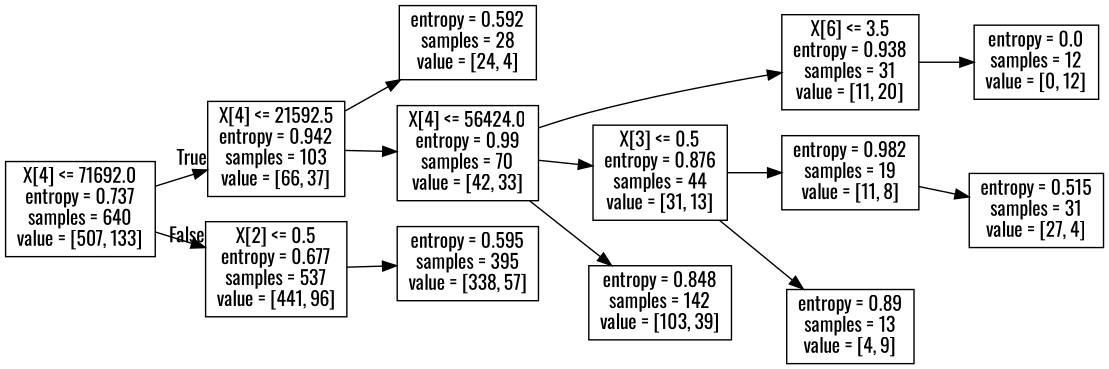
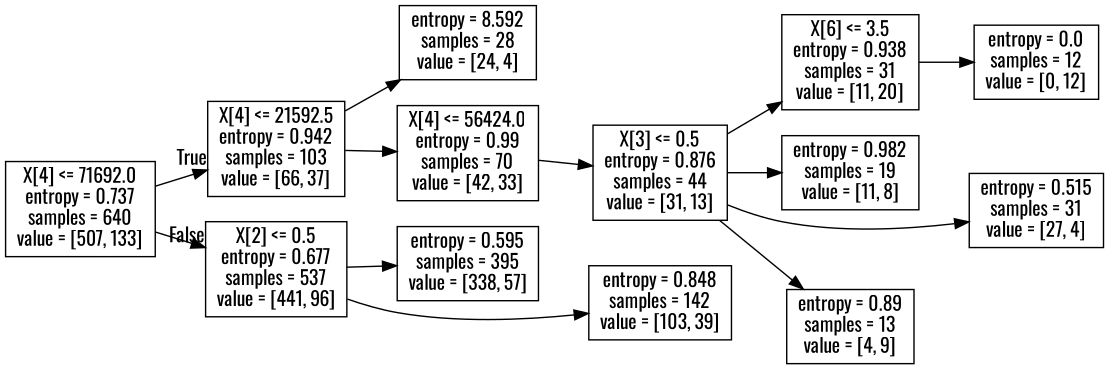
node "entropy = 0.592 samples = 28 value = [24, 4]": label "entropy = 0.592 samples = 28 value = [24, 4]" -> "entropy = 8.592 samples = 28 value = [24, 4]"
edge "X[4] <= 56424.0 entropy = 0.99 samples = 70 value = [42, 33]" -> "X[6] <= 3.5 entropy = 0.938 samples = 31 value = [11, 20]": now "X[3] <= 0.5 entropy = 0.876 samples = 44 value = [31, 13]" -> "X[6] <= 3.5 entropy = 0.938 samples = 31 value = [11, 20]"
edge "entropy = 0.982 samples = 19 value = [11, 8]" -> "entropy = 0.515 samples = 31 value = [27, 4]": now "X[3] <= 0.5 entropy = 0.876 samples = 44 value = [31, 13]" -> "entropy = 0.515 samples = 31 value = [27, 4]"
edge "X[4] <= 56424.0 entropy = 0.99 samples = 70 value = [42, 33]" -> "entropy = 0.848 samples = 142 value = [103, 39]": now "X[2] <= 0.5 entropy = 0.677 samples = 537 value = [441, 96]" -> "entropy = 0.848 samples = 142 value = [103, 39]"
